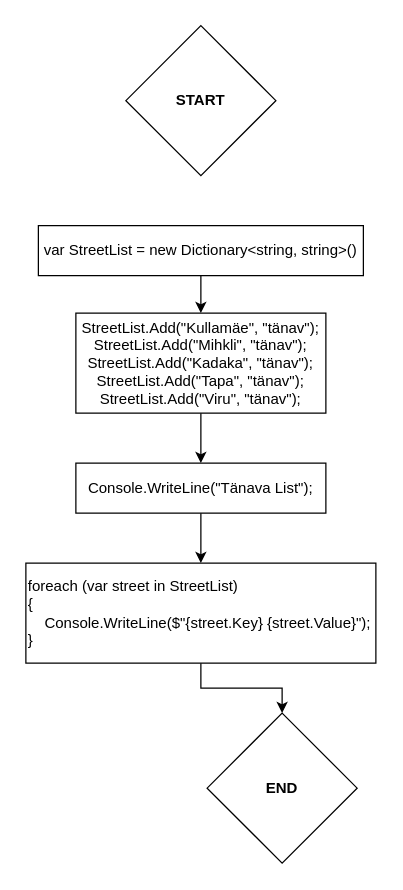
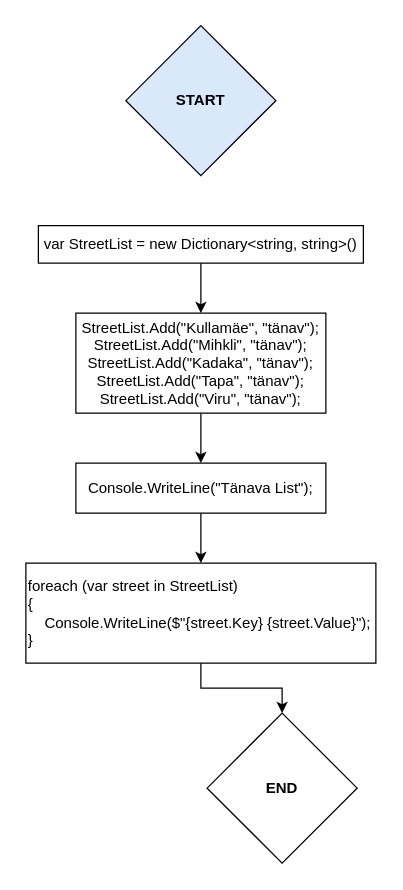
node "START": fillcolor #ffffff -> #dae8fc
node "var StreetList = new Dictionary<string, string>()": size 325x50 -> 325x38
